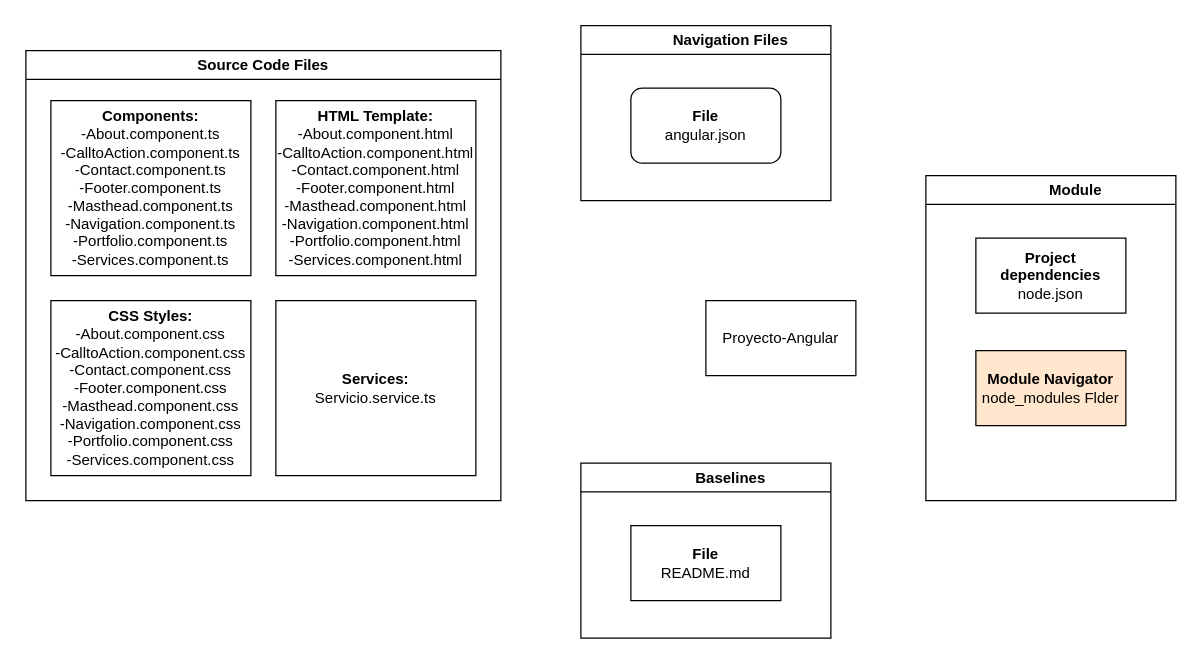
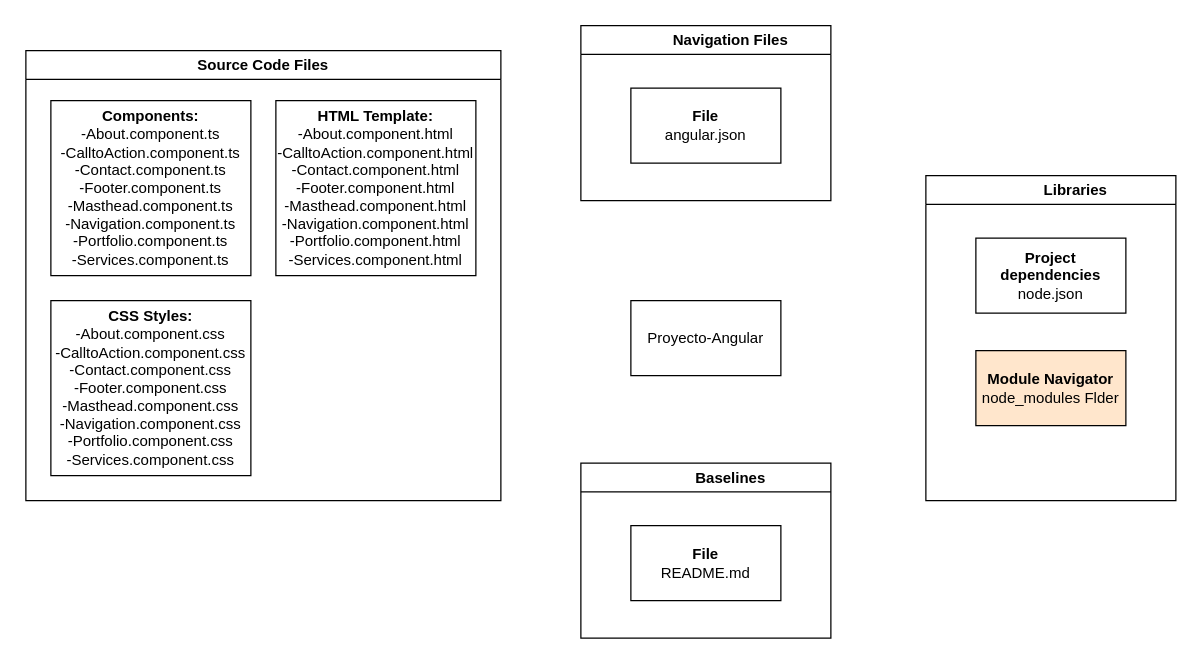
node "File angular.json": shape rounded rectangle -> rectangle
node "Module": label "Module" -> "Libraries"
node "Proyecto-Angular": moved (781, 338) -> (706, 338)
node "Services: Servicio.service.ts": removed
